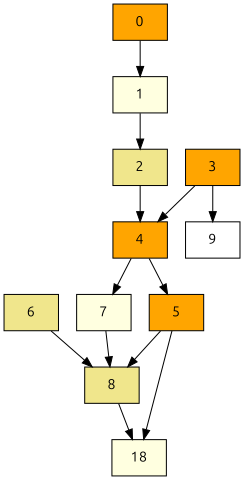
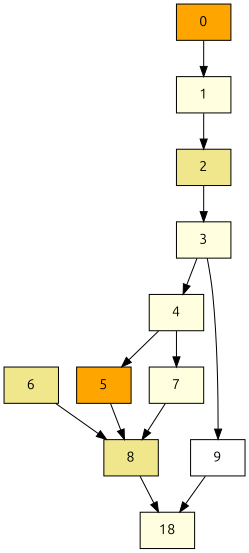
node "3": fillcolor orange -> lightyellow
edge "2" -> "4": now "2" -> "3"
node "4": fillcolor orange -> lightyellow
edge "5" -> "18": now "9" -> "18"
